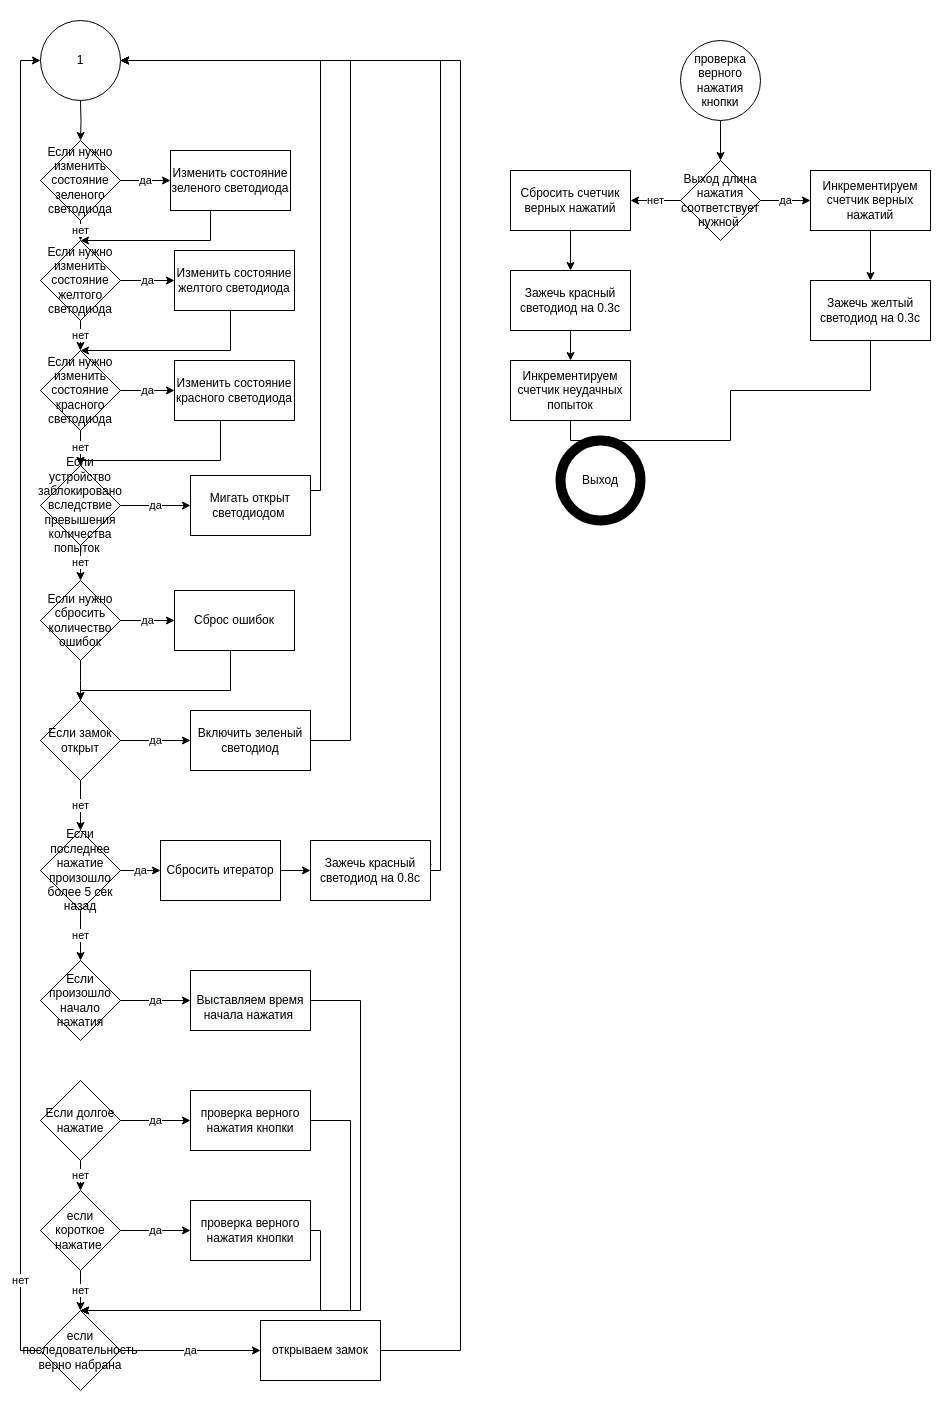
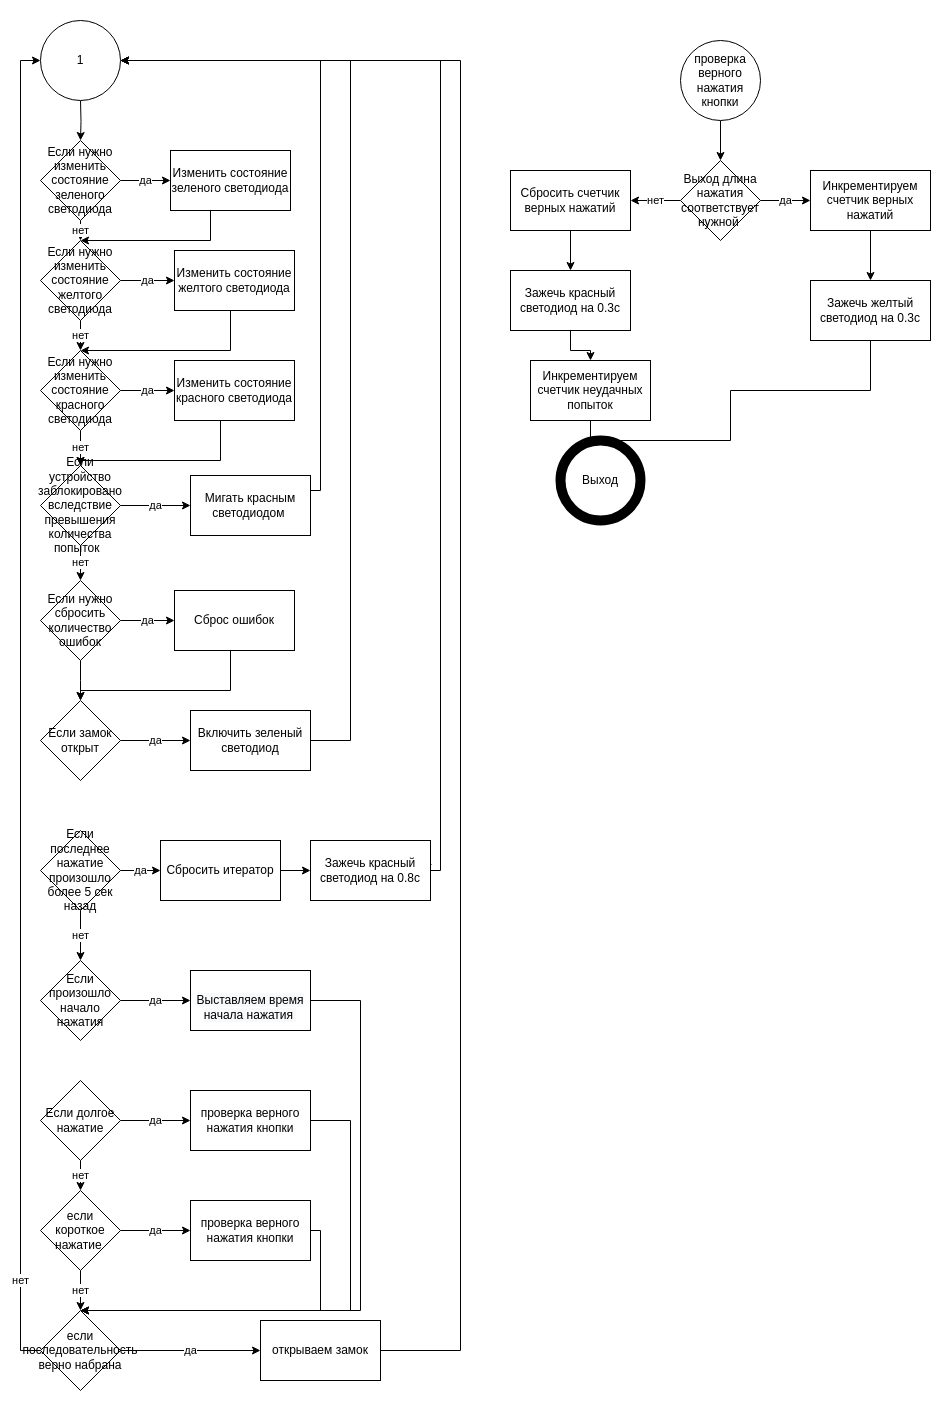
node "Инкрементируем счетчик неудачных попыток": moved (571, 391) -> (591, 391)
node "Мигать открыт светодиодом": label "Мигать открыт светодиодом" -> "Мигать красным светодиодом"
edge "Если замок открыт" -> "Если последнее нажатие произошло более 5 сек назад": removed, label "нет"
